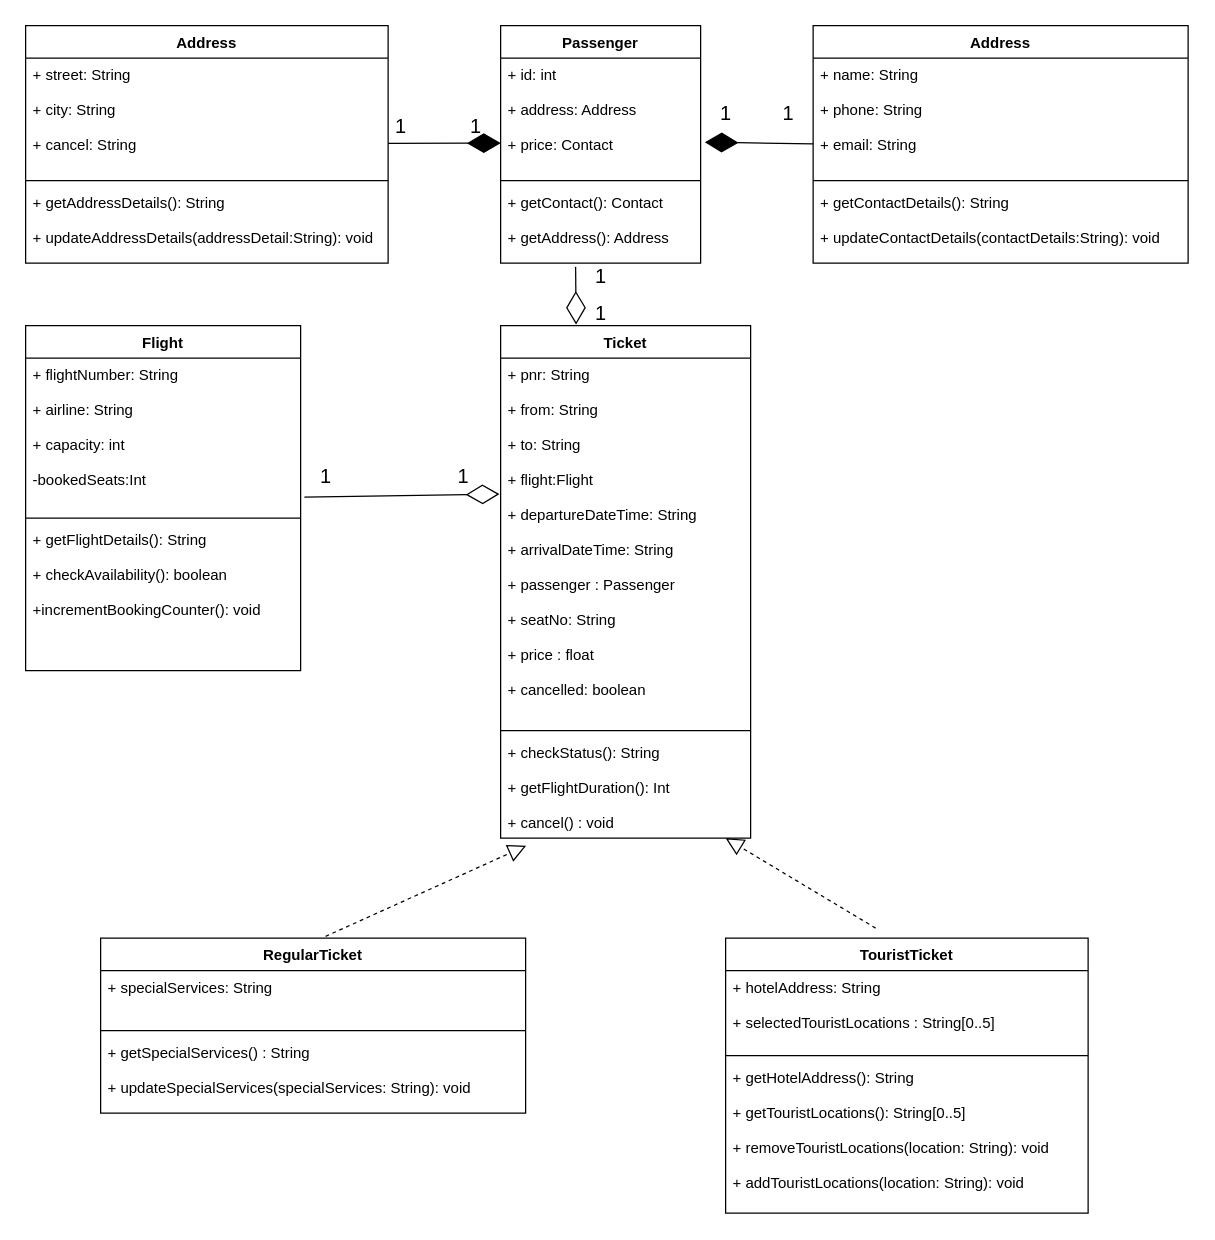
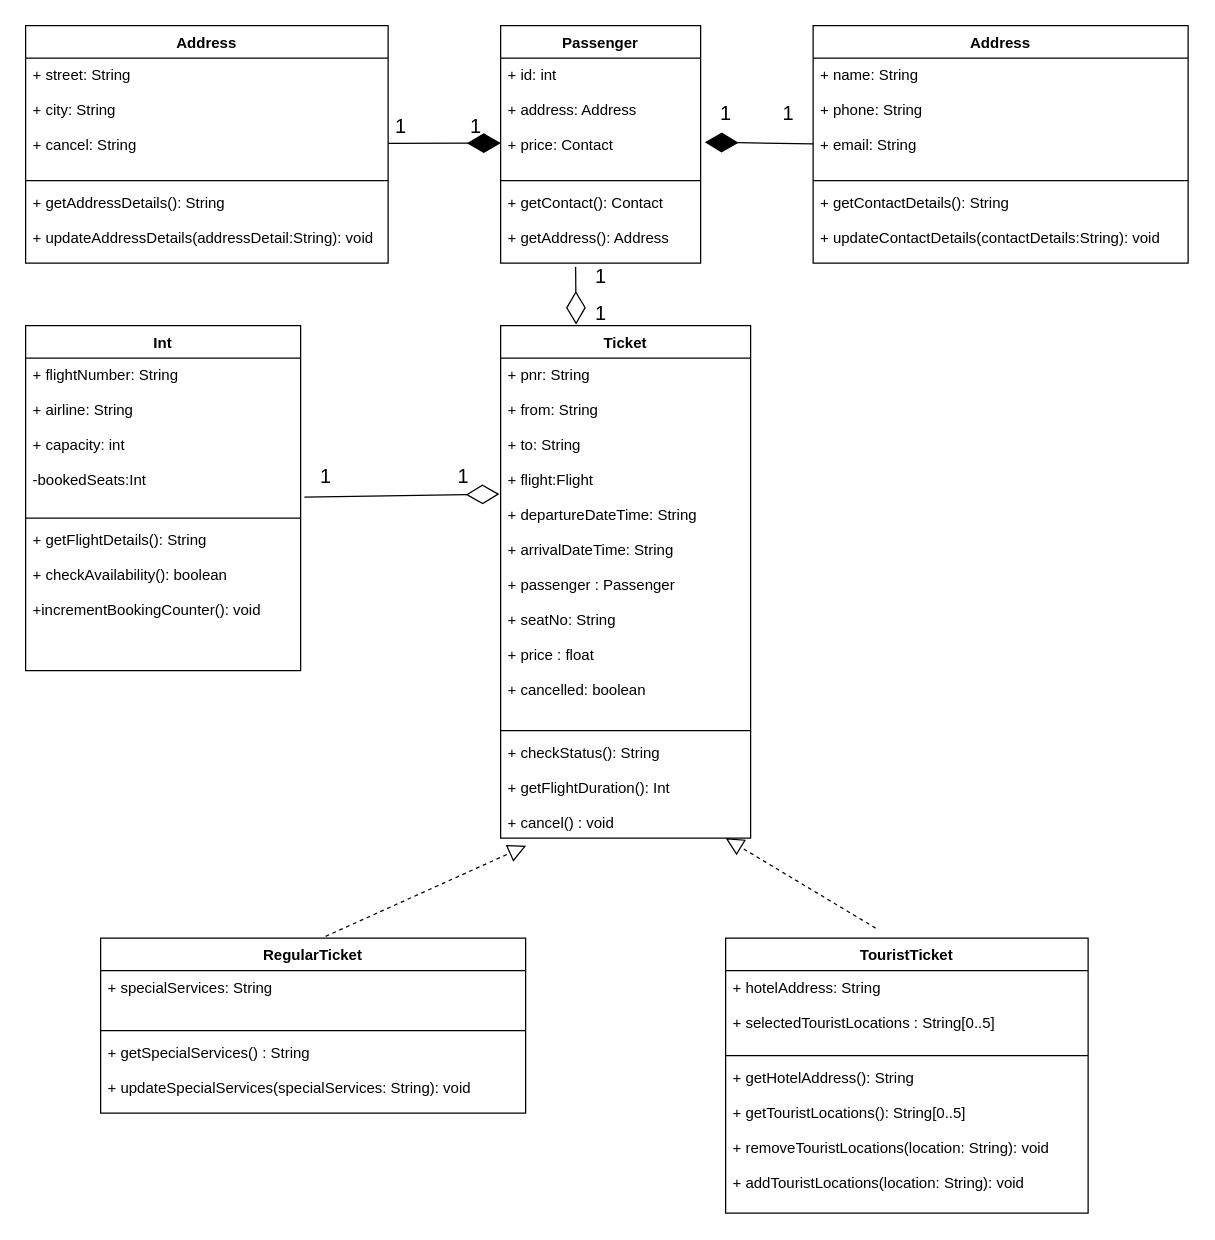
node "Flight": label "Flight" -> "Int"
